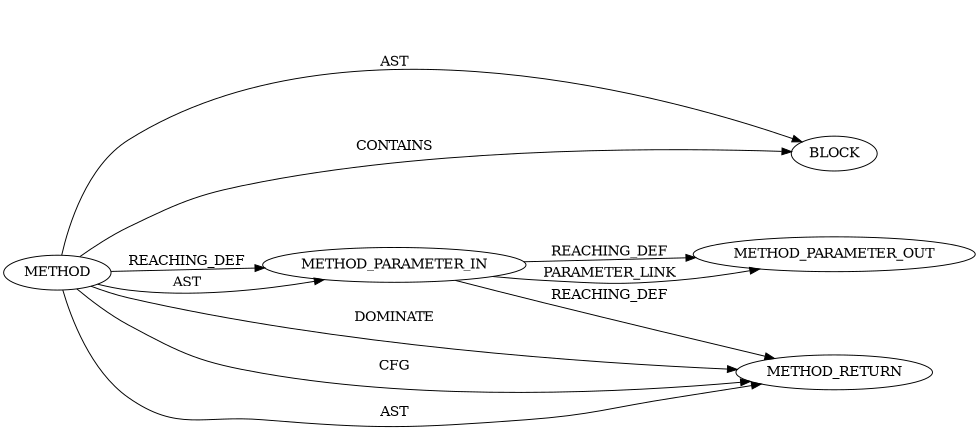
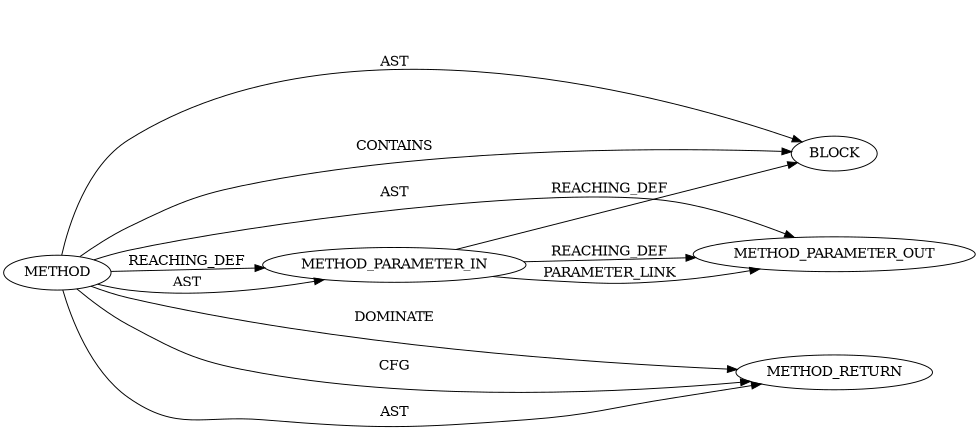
edge "METHOD" -> "METHOD_PARAMETER_OUT": added, label "AST"
edge "METHOD_PARAMETER_IN" -> "METHOD_RETURN": now "METHOD_PARAMETER_IN" -> "BLOCK"
